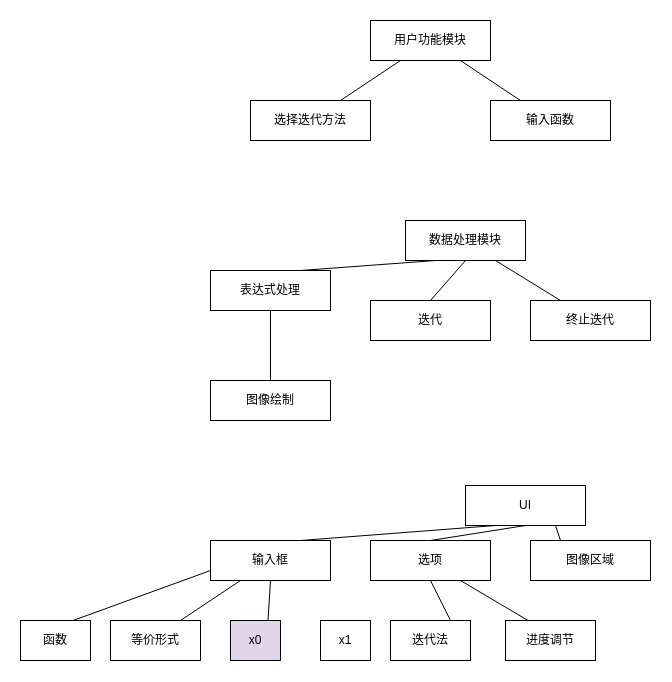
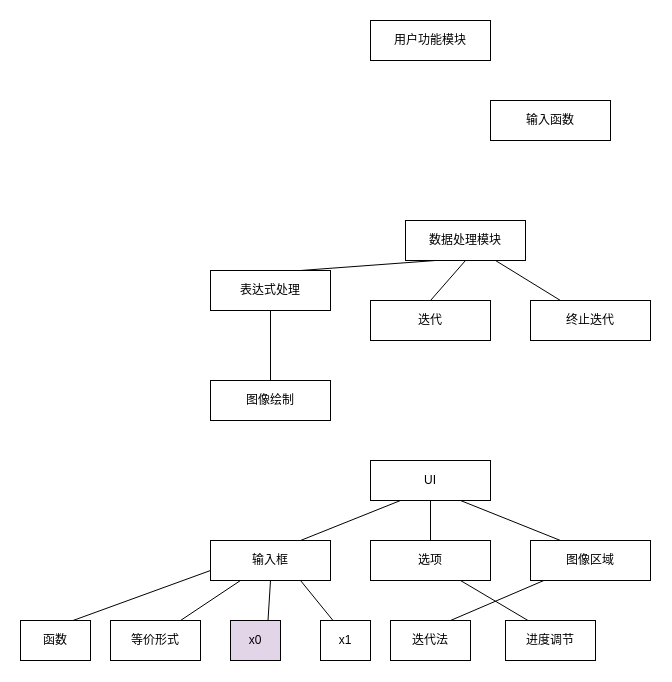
edge "用户功能模块" -- "选择迭代方法": removed
edge "用户功能模块" -- "输入函数": removed
node "选择迭代方法": removed
node "UI": moved (526, 506) -> (431, 481)
edge "输入框" -- "x1": added
edge "选项" -- "迭代法": now "图像区域" -- "迭代法"
